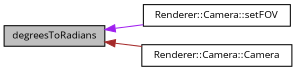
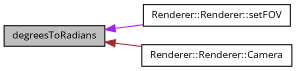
node "Renderer::Camera::setFOV": label "Renderer::Camera::setFOV" -> "Renderer::Renderer::setFOV"
node "Renderer::Camera::Camera": label "Renderer::Camera::Camera" -> "Renderer::Renderer::Camera"
